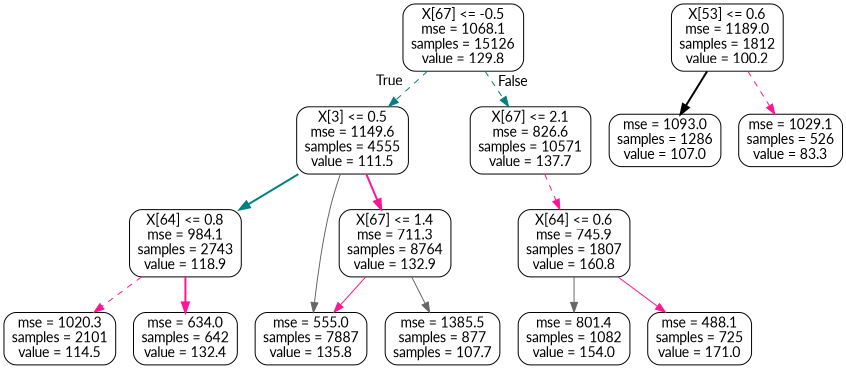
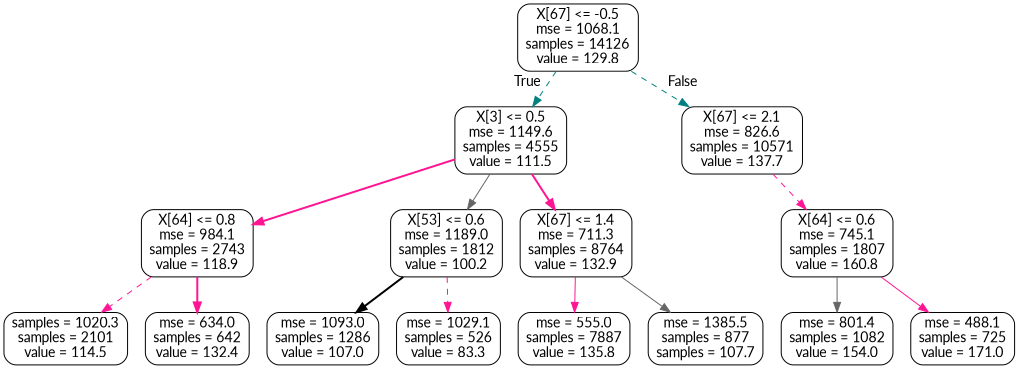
node "X[67] <= -0.5 mse = 1068.1 samples = 15126 value = 129.8": label "X[67] <= -0.5 mse = 1068.1 samples = 15126 value = 129.8" -> "X[67] <= -0.5 mse = 1068.1 samples = 14126 value = 129.8"
edge "X[3] <= 0.5 mse = 1149.6 samples = 4555 value = 111.5" -> "X[64] <= 0.8 mse = 984.1 samples = 2743 value = 118.9": color teal -> deeppink
edge "X[3] <= 0.5 mse = 1149.6 samples = 4555 value = 111.5" -> "mse = 555.0 samples = 7887 value = 135.8": now "X[3] <= 0.5 mse = 1149.6 samples = 4555 value = 111.5" -> "X[53] <= 0.6 mse = 1189.0 samples = 1812 value = 100.2"
node "X[64] <= 0.6 mse = 745.9 samples = 1807 value = 160.8": label "X[64] <= 0.6 mse = 745.9 samples = 1807 value = 160.8" -> "X[64] <= 0.6 mse = 745.1 samples = 1807 value = 160.8"
node "mse = 1020.3 samples = 2101 value = 114.5": label "mse = 1020.3 samples = 2101 value = 114.5" -> "samples = 1020.3 samples = 2101 value = 114.5"
